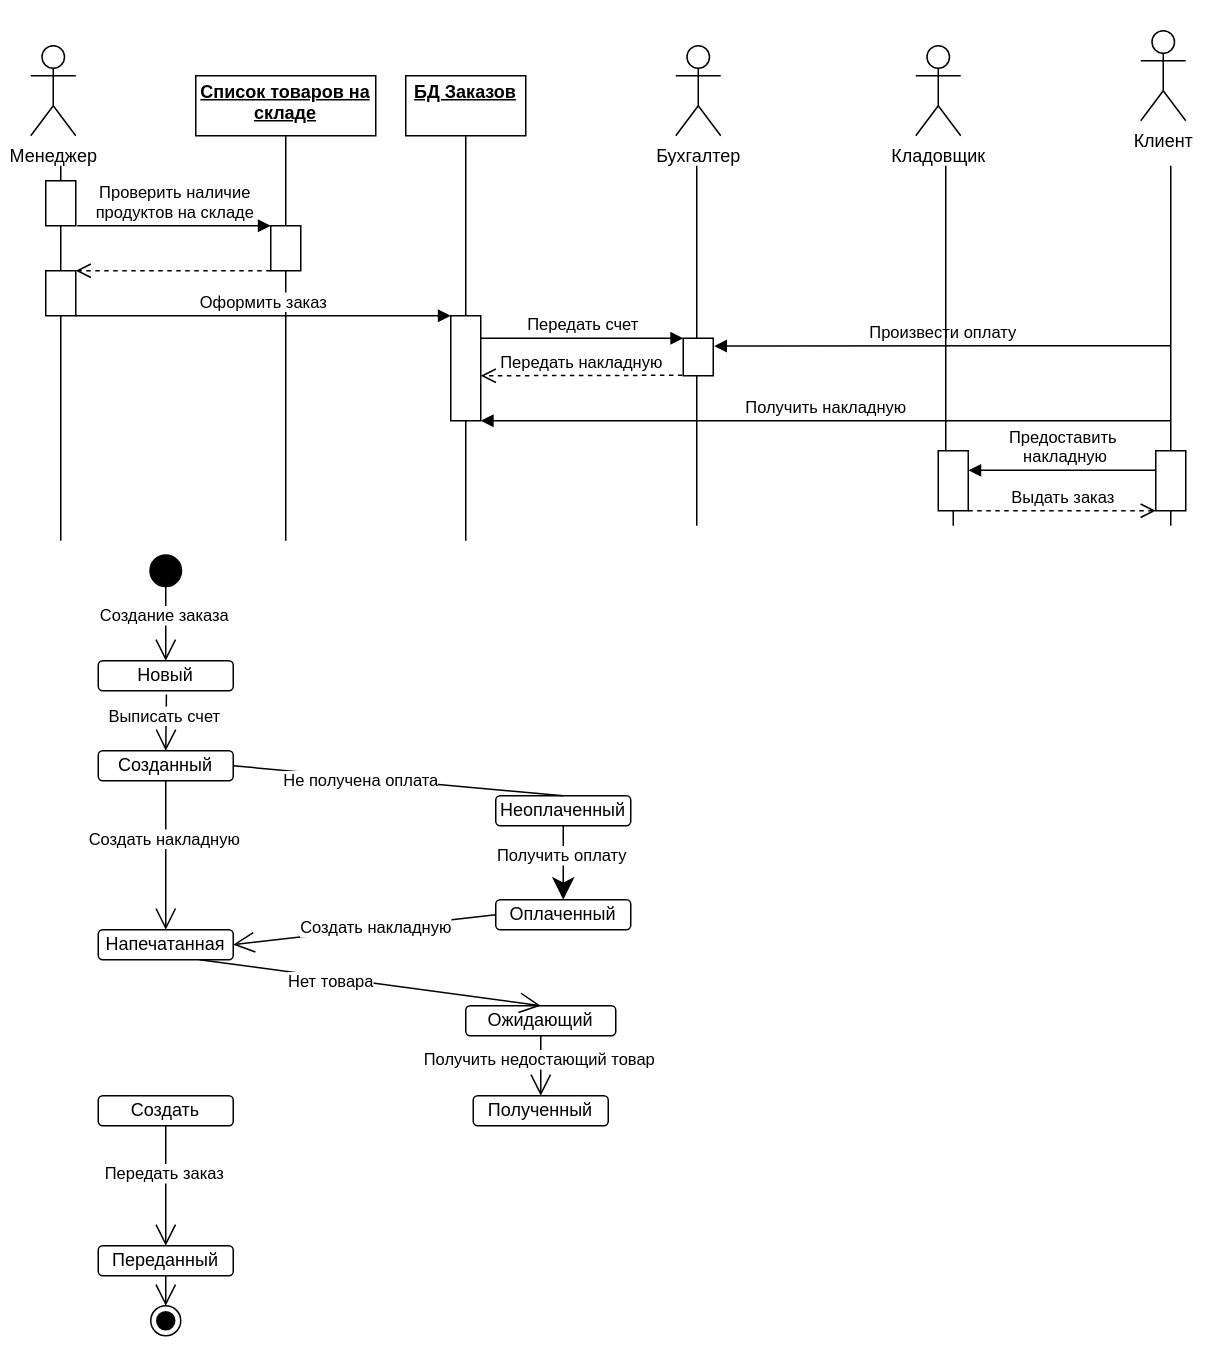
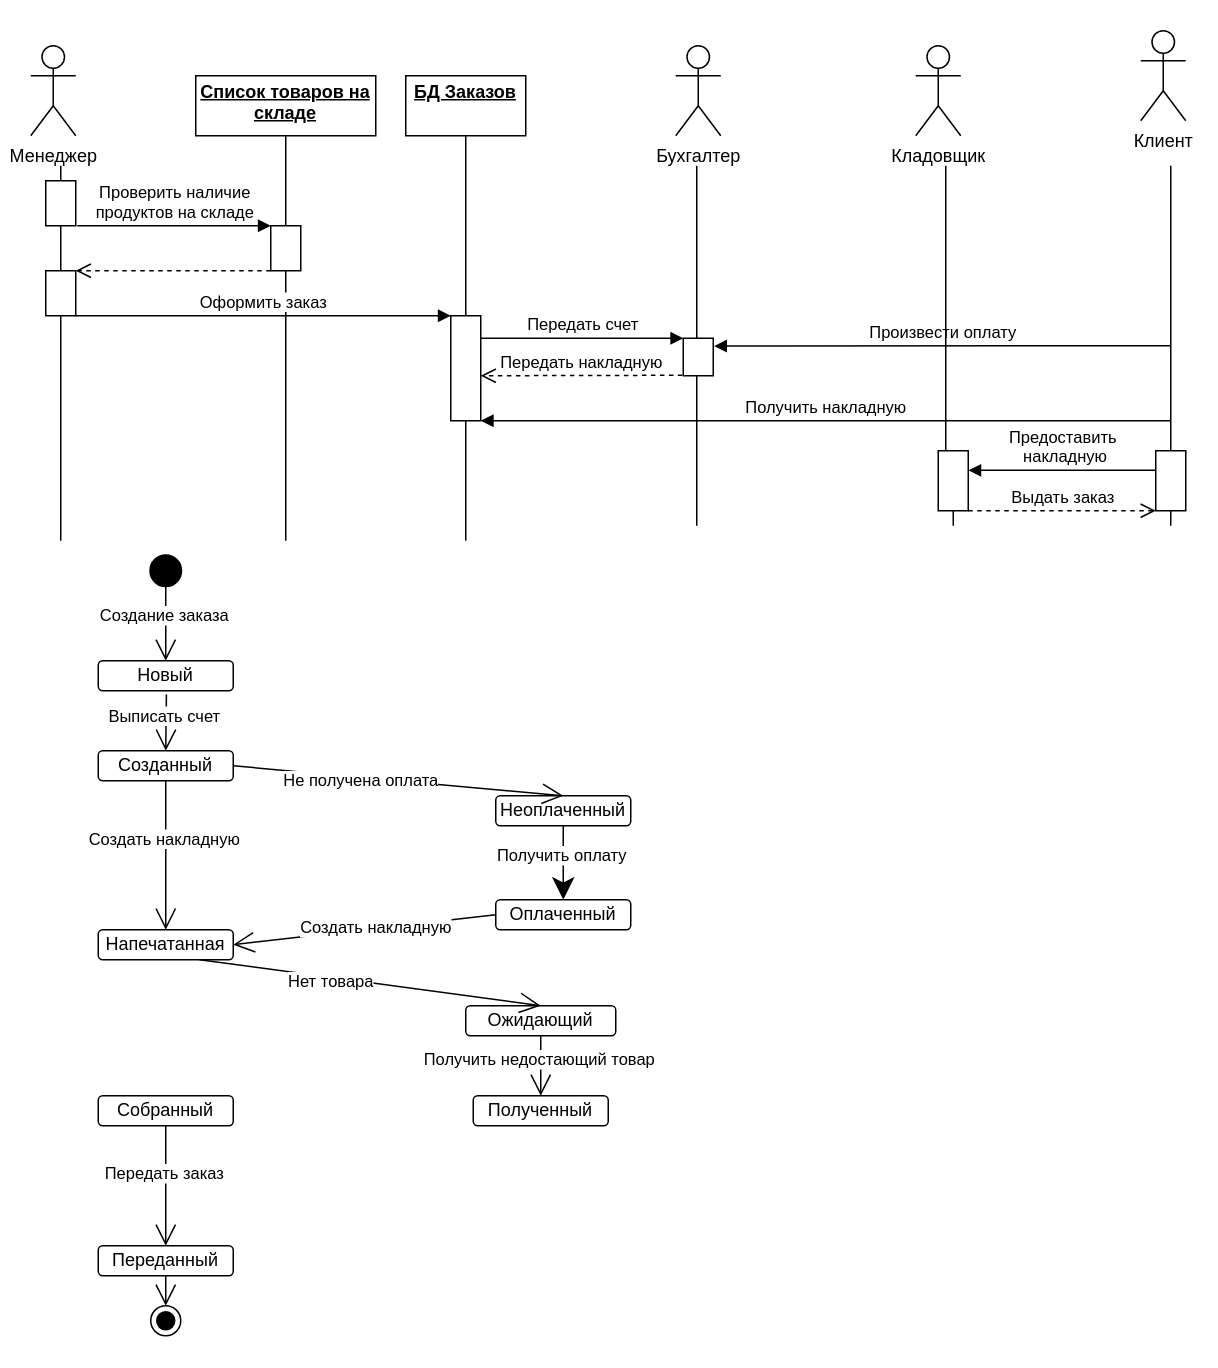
edge "Созданный" -- "Неоплаченный": arrowhead none -> open
node "Создать": label "Создать" -> "Собранный"
